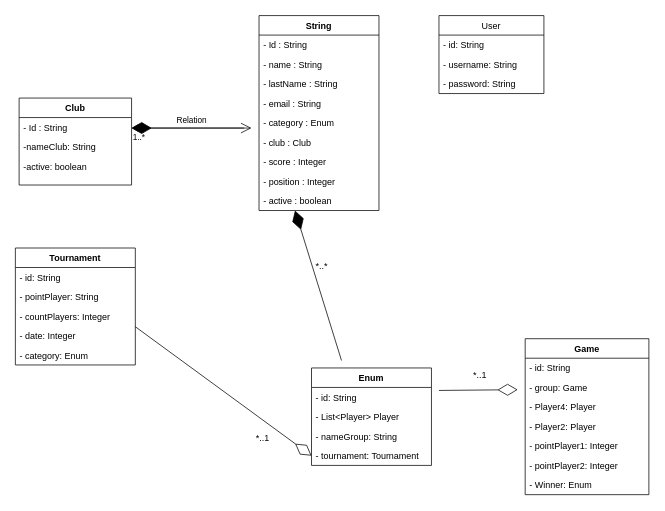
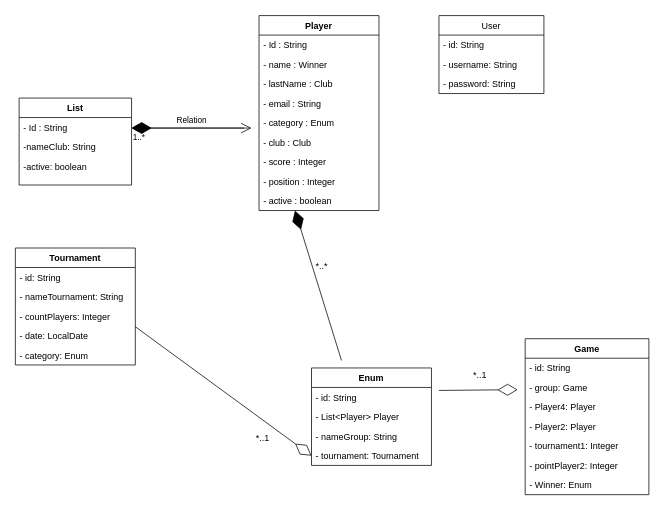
node "String": label "String" -> "Player"
node "- name : String": label "- name : String" -> "- name : Winner"
node "- lastName : String": label "- lastName : String" -> "- lastName : Club"
node "Club": label "Club" -> "List"
node "- pointPlayer: String": label "- pointPlayer: String" -> "- nameTournament: String"
node "- date: Integer": label "- date: Integer" -> "- date: LocalDate"
node "- pointPlayer1: Integer": label "- pointPlayer1: Integer" -> "- tournament1: Integer"
